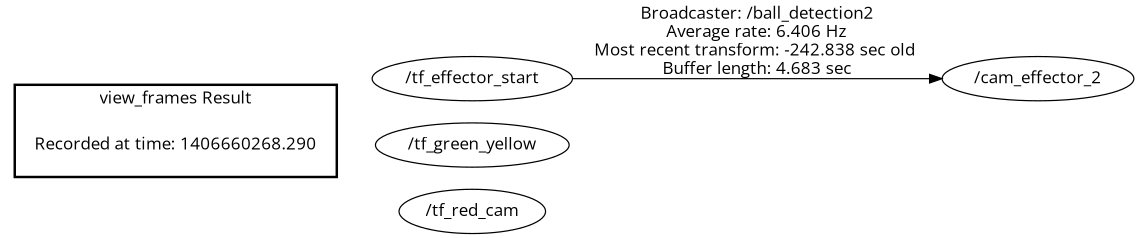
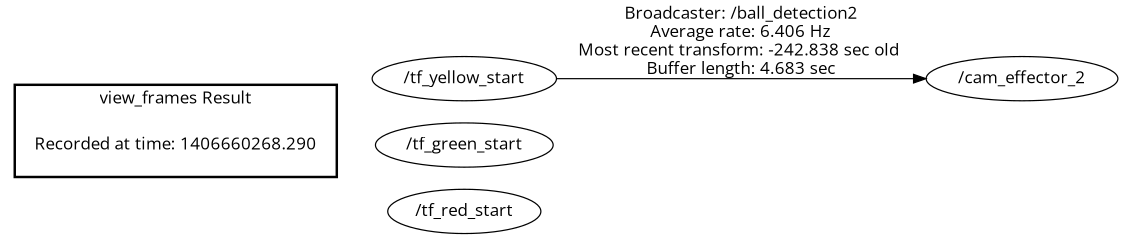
node "/tf_effector_start": label "/tf_effector_start" -> "/tf_yellow_start"
node "/tf_green_yellow": label "/tf_green_yellow" -> "/tf_green_start"
node "/tf_red_cam": label "/tf_red_cam" -> "/tf_red_start"
